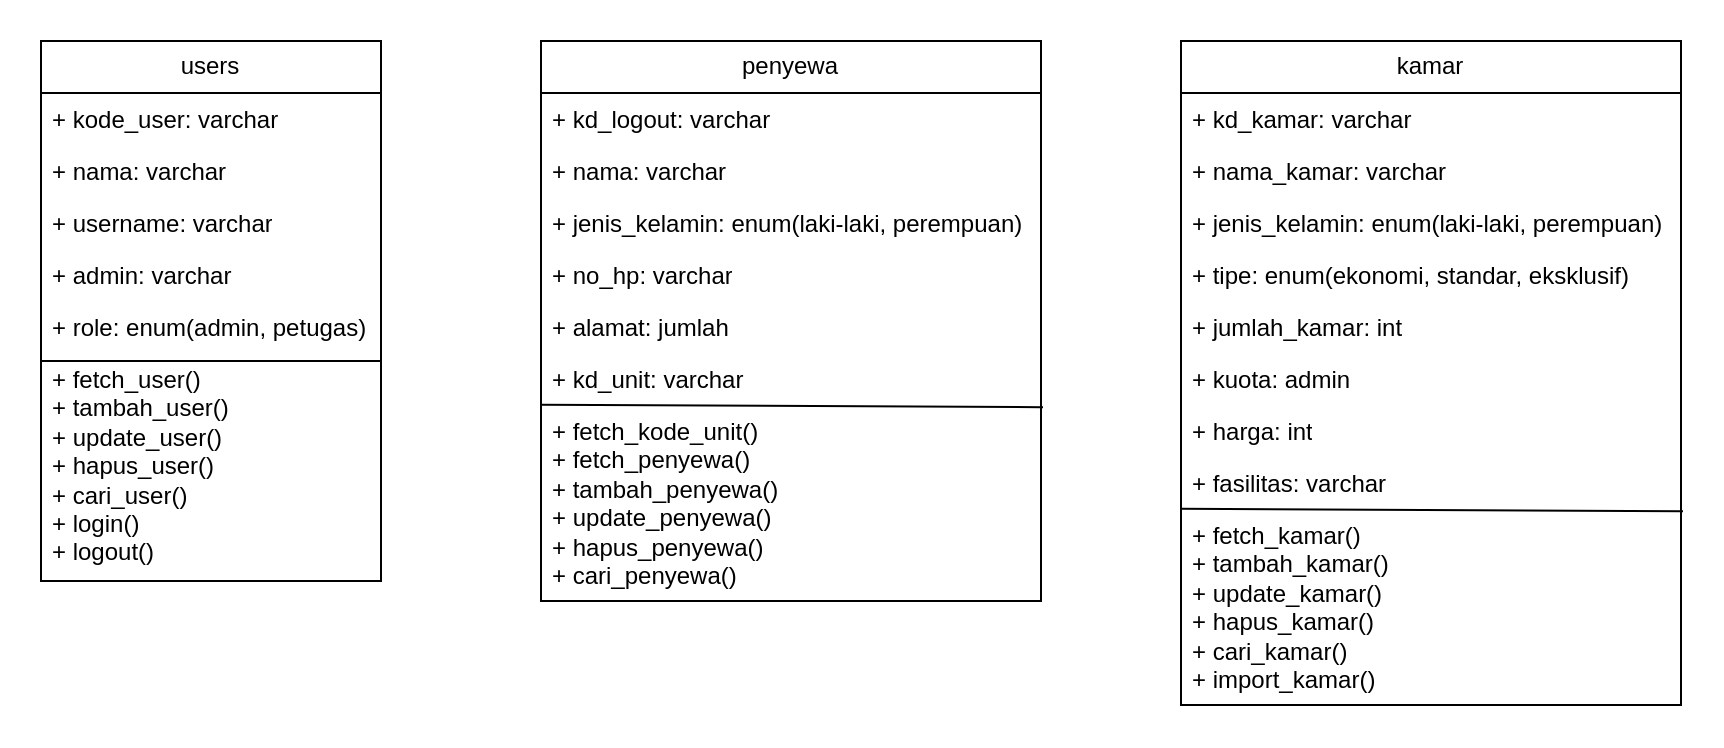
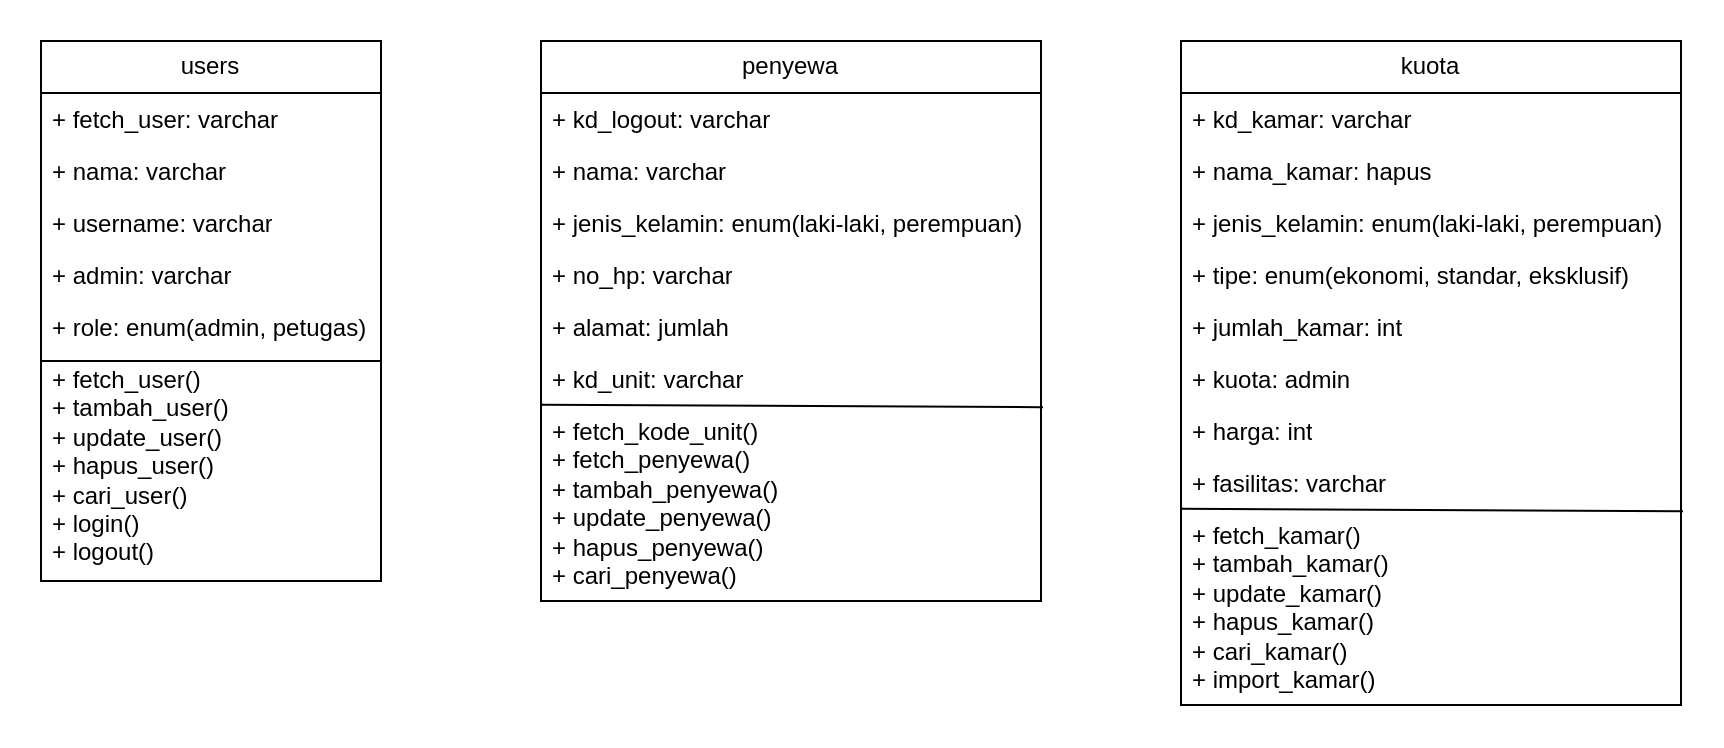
node "kamar": label "kamar" -> "kuota"
node "+ kode_user: varchar": label "+ kode_user: varchar" -> "+ fetch_user: varchar"
node "+ nama_kamar: varchar": label "+ nama_kamar: varchar" -> "+ nama_kamar: hapus"
